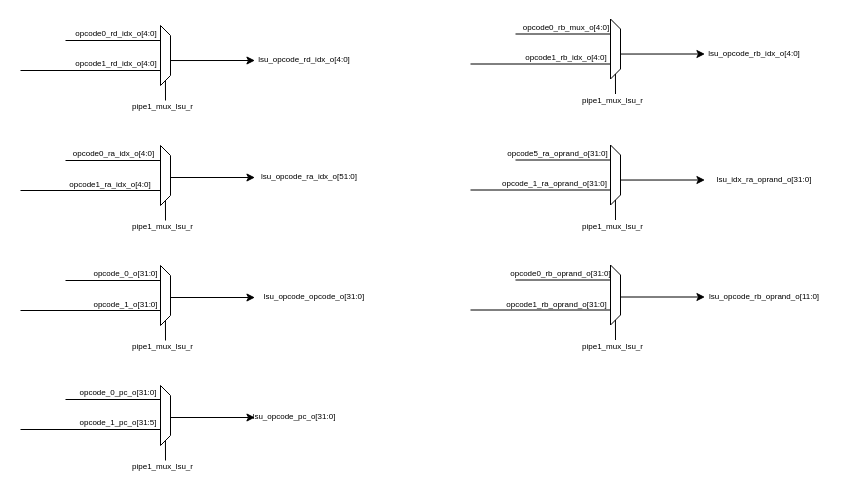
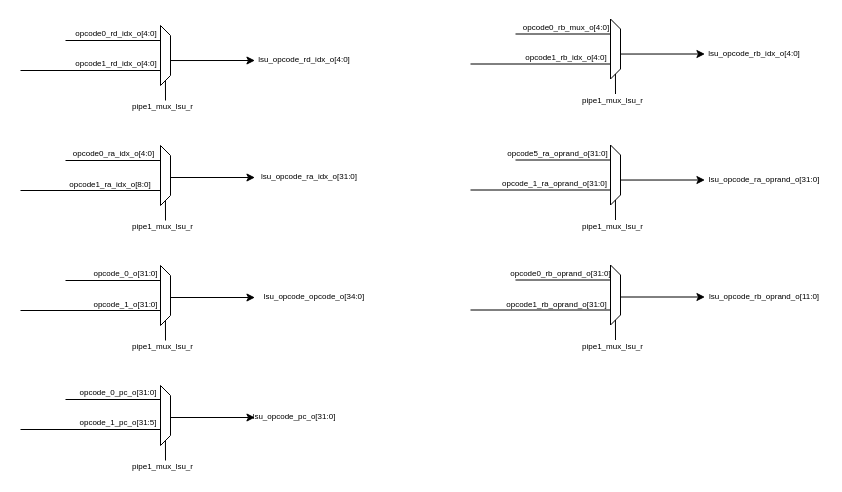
node "lsu_opcode_ra_idx_o[51:0]": label "lsu_opcode_ra_idx_o[51:0]" -> "lsu_opcode_ra_idx_o[31:0]"
node "lsu_idx_ra_oprand_o[31:0]": label "lsu_idx_ra_oprand_o[31:0]" -> "lsu_opcode_ra_oprand_o[31:0]"
node "opcode1_ra_idx_o[4:0]": label "opcode1_ra_idx_o[4:0]" -> "opcode1_ra_idx_o[8:0]"
node "lsu_opcode_opcode_o[31:0]": label "lsu_opcode_opcode_o[31:0]" -> "lsu_opcode_opcode_o[34:0]"
